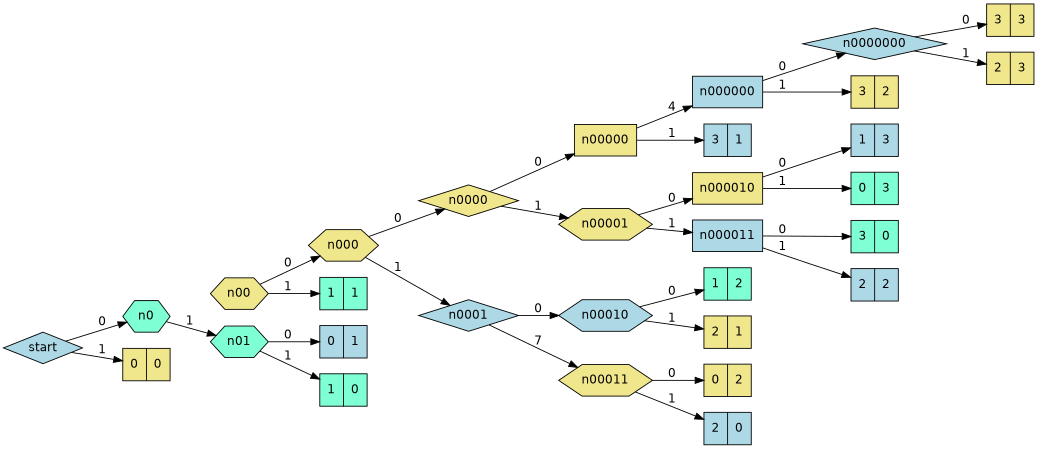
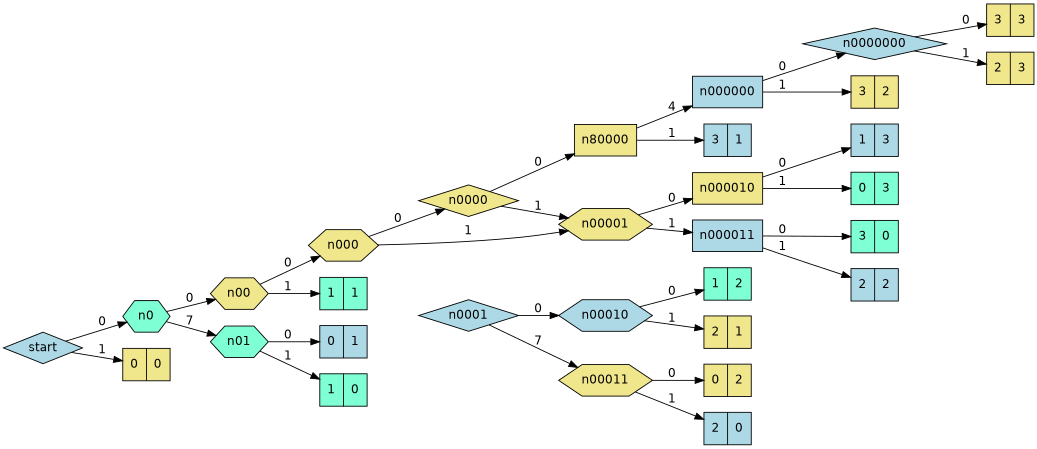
node "n00000": label "n00000" -> "n80000"
edge "n000" -> "n0001": now "n000" -> "n00001"
edge "n0" -> "n00": added, label "0"
edge "n0" -> "n01": label "1" -> "7"
